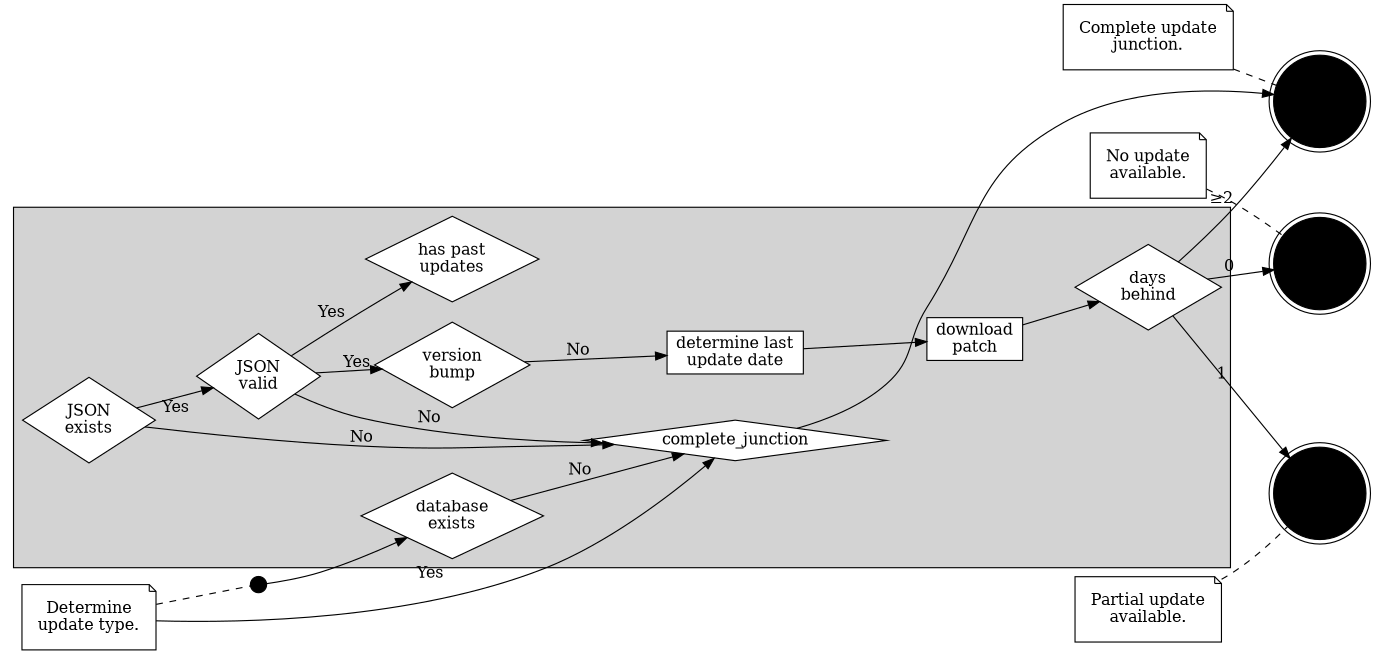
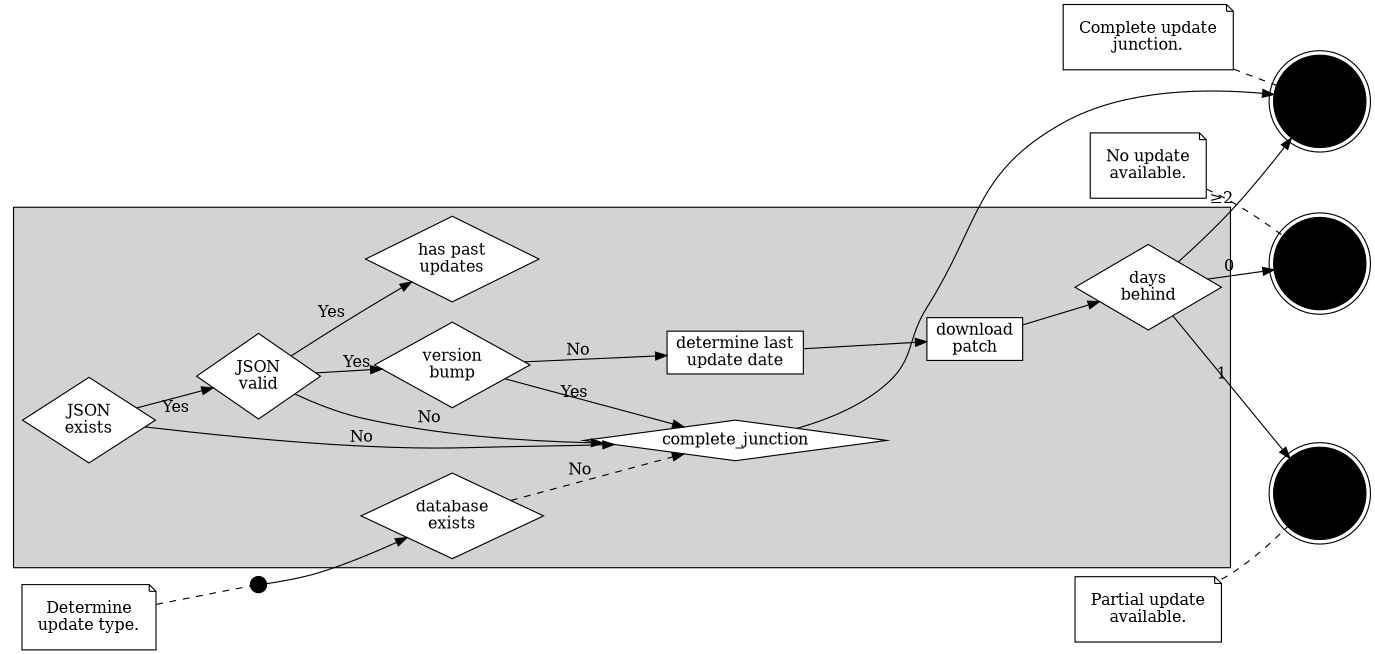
edge "database exists" -> "complete_junction": style solid -> dashed
edge "Determine update type." -> "complete_junction": now "version bump" -> "complete_junction"
